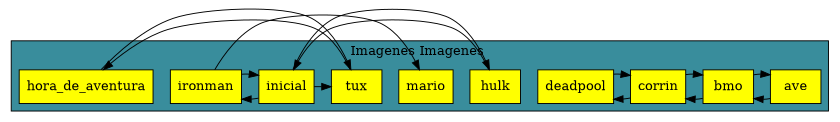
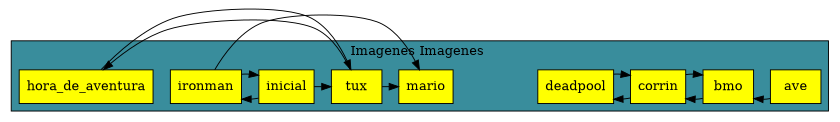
edge "bmo" -> "ave": removed
edge "tux" -> "mario": added
node "hulk": removed
